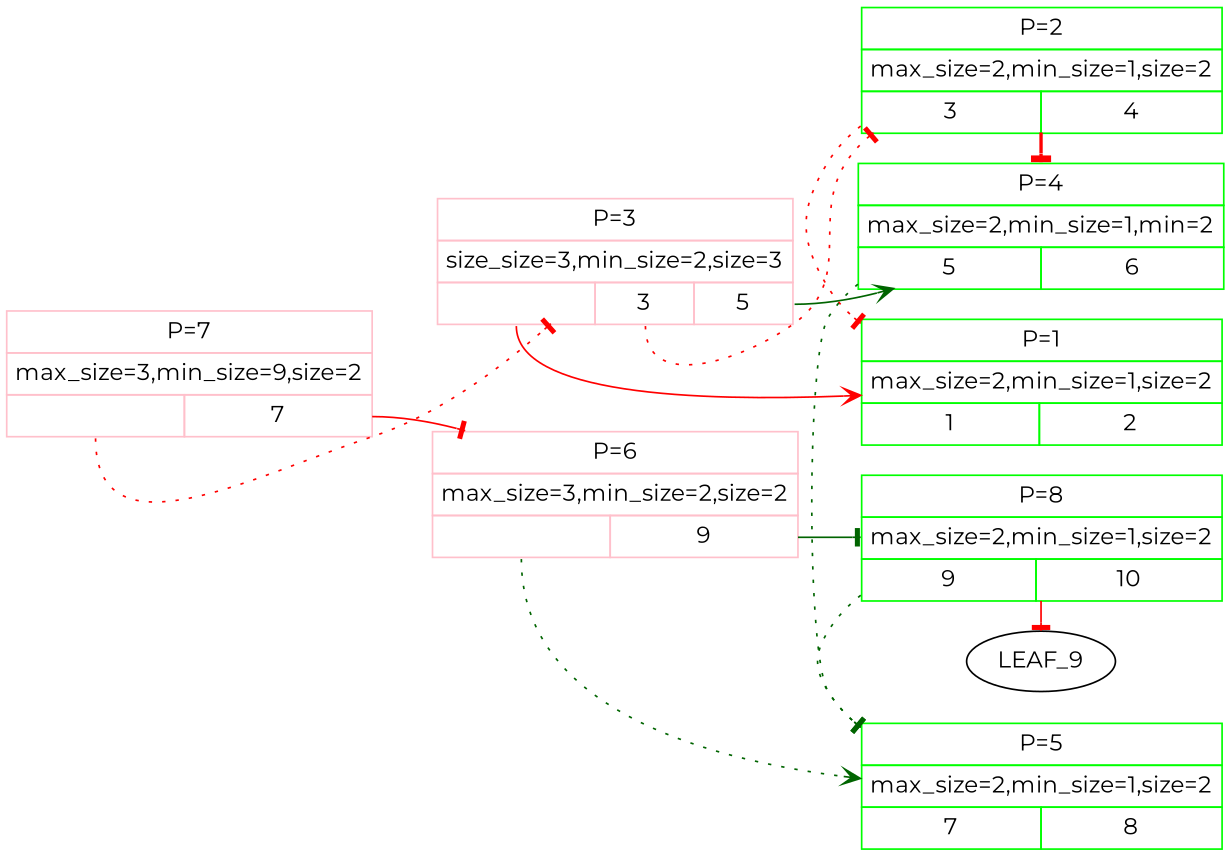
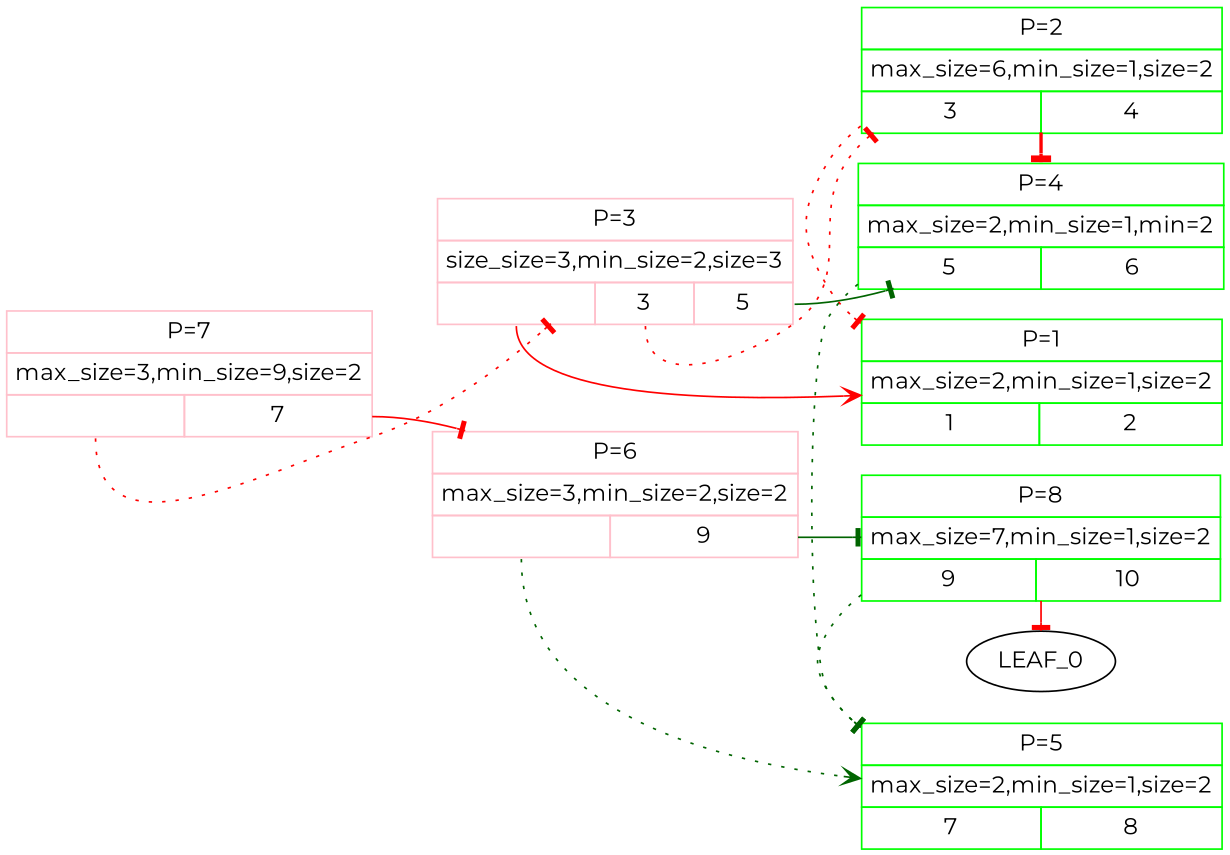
node "P=2": text "max_size=2,min_size=1,size=2" -> "max_size=6,min_size=1,size=2"
edge "P=3" -> "P=4": arrowhead vee -> tee
node "P=8": text "max_size=2,min_size=1,size=2" -> "max_size=7,min_size=1,size=2"
node "LEAF_9": label "LEAF_9" -> "LEAF_0"
